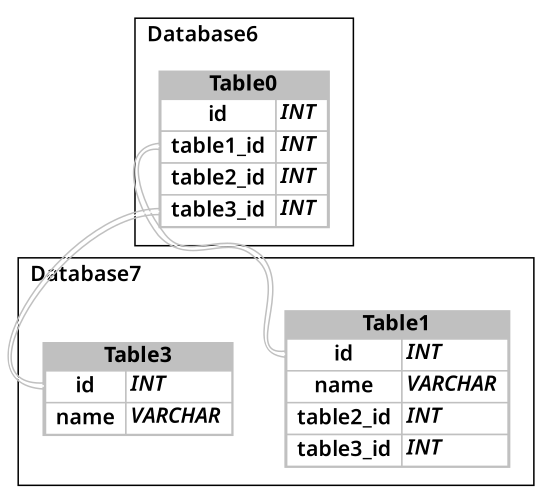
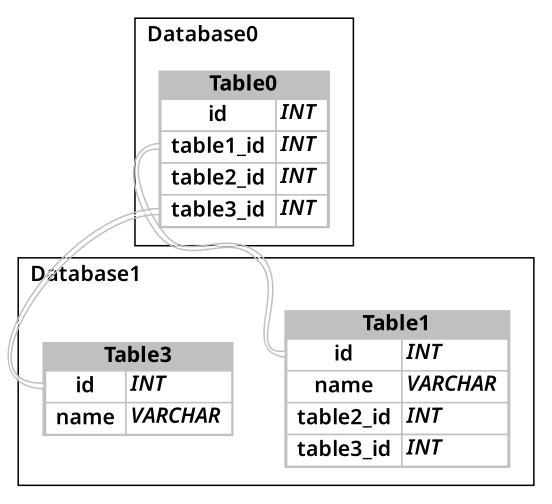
cluster "Database6": label "Database6" -> "Database0"
cluster "Database7": label "Database7" -> "Database1"
